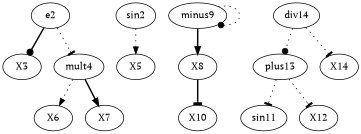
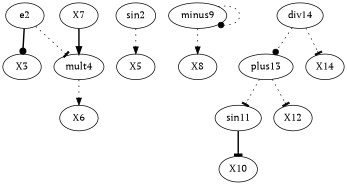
edge "minus9" -> "X8": style bold -> dotted
edge "mult4" -> "X7": reversed
edge "X8" -> "X10": now "sin11" -> "X10"
